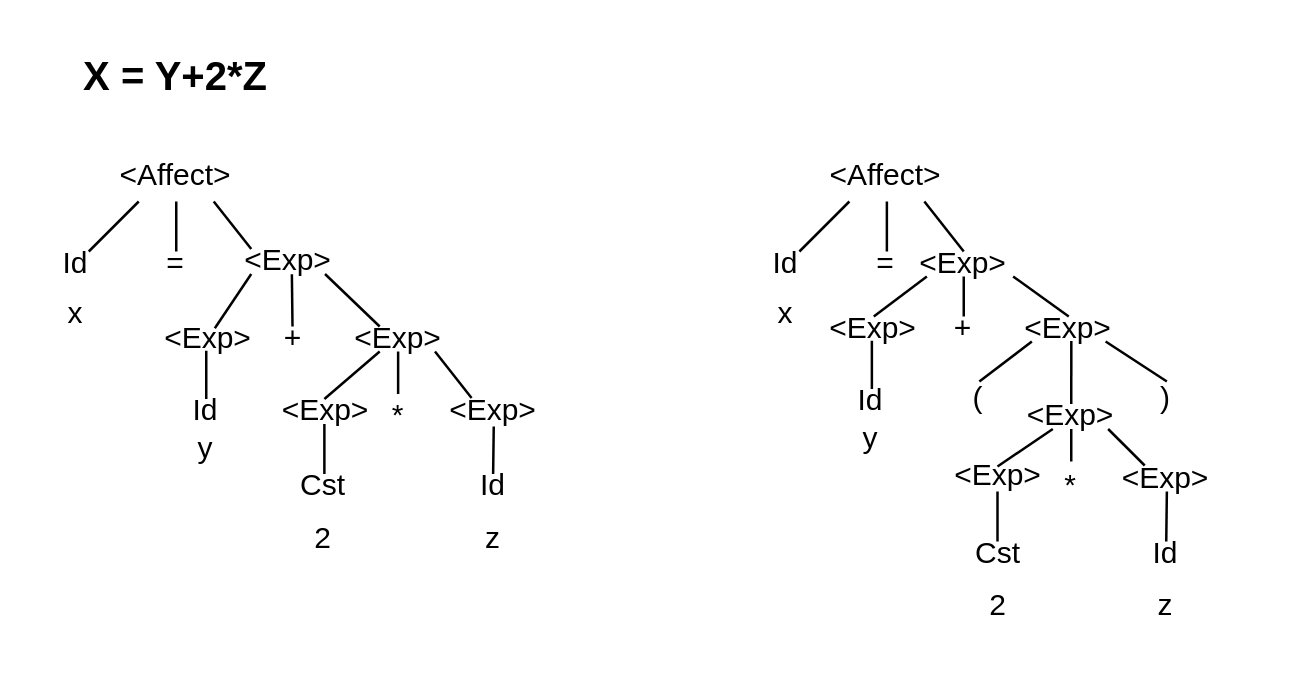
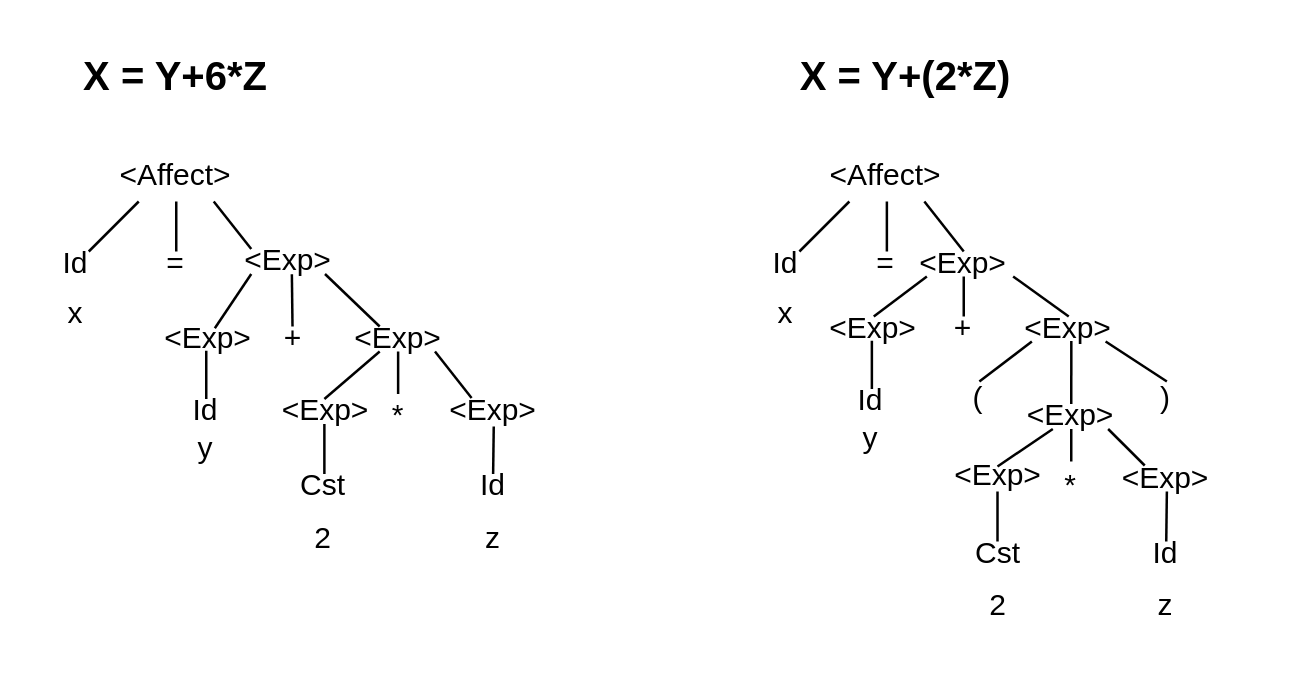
node "X = Y+2*Z": label "X = Y+2*Z" -> "X = Y+6*Z"
node "X = Y+(2*Z)": added
